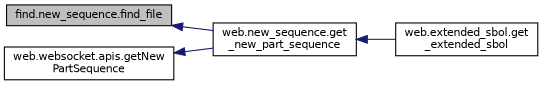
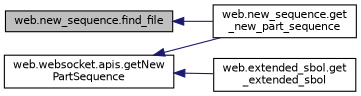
node "find.new_sequence.find_file": label "find.new_sequence.find_file" -> "web.new_sequence.find_file"
edge "web.extended_sbol.get _extended_sbol" -> "web.new_sequence.get _new_part_sequence": now "web.extended_sbol.get _extended_sbol" -> "web.websocket.apis.getNew PartSequence"
